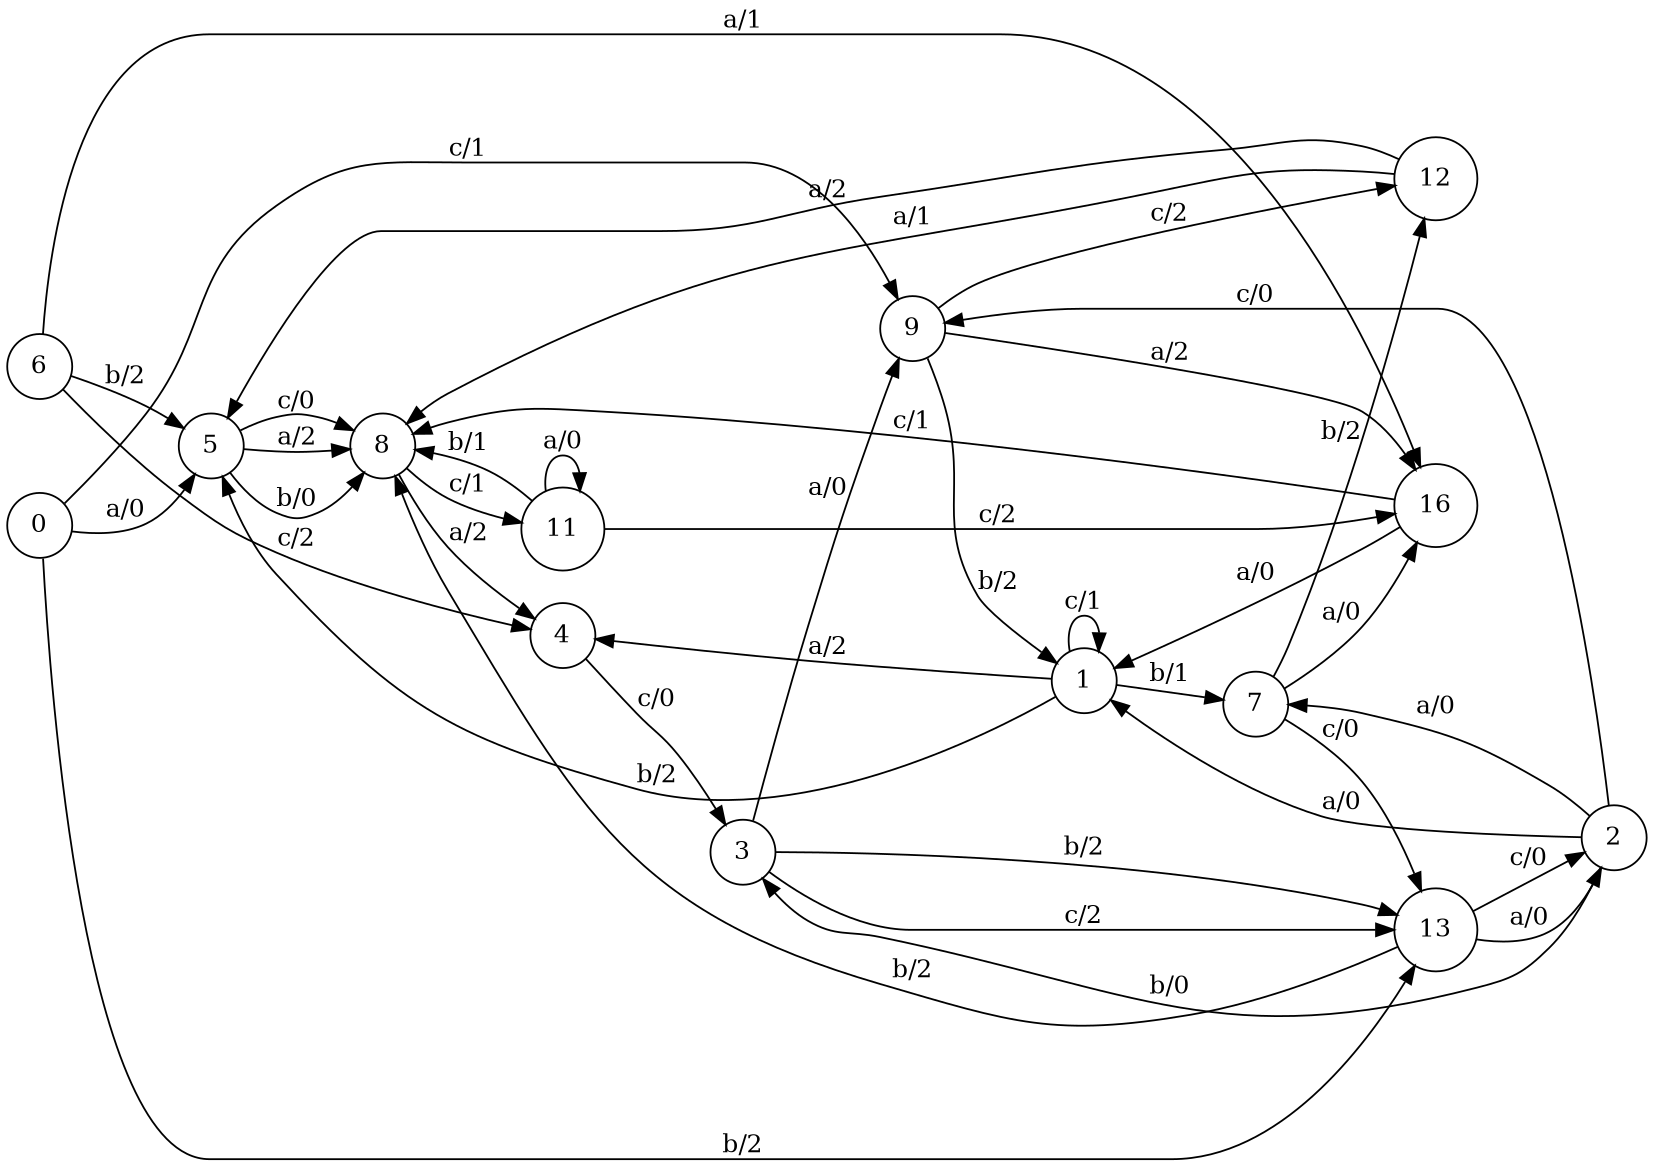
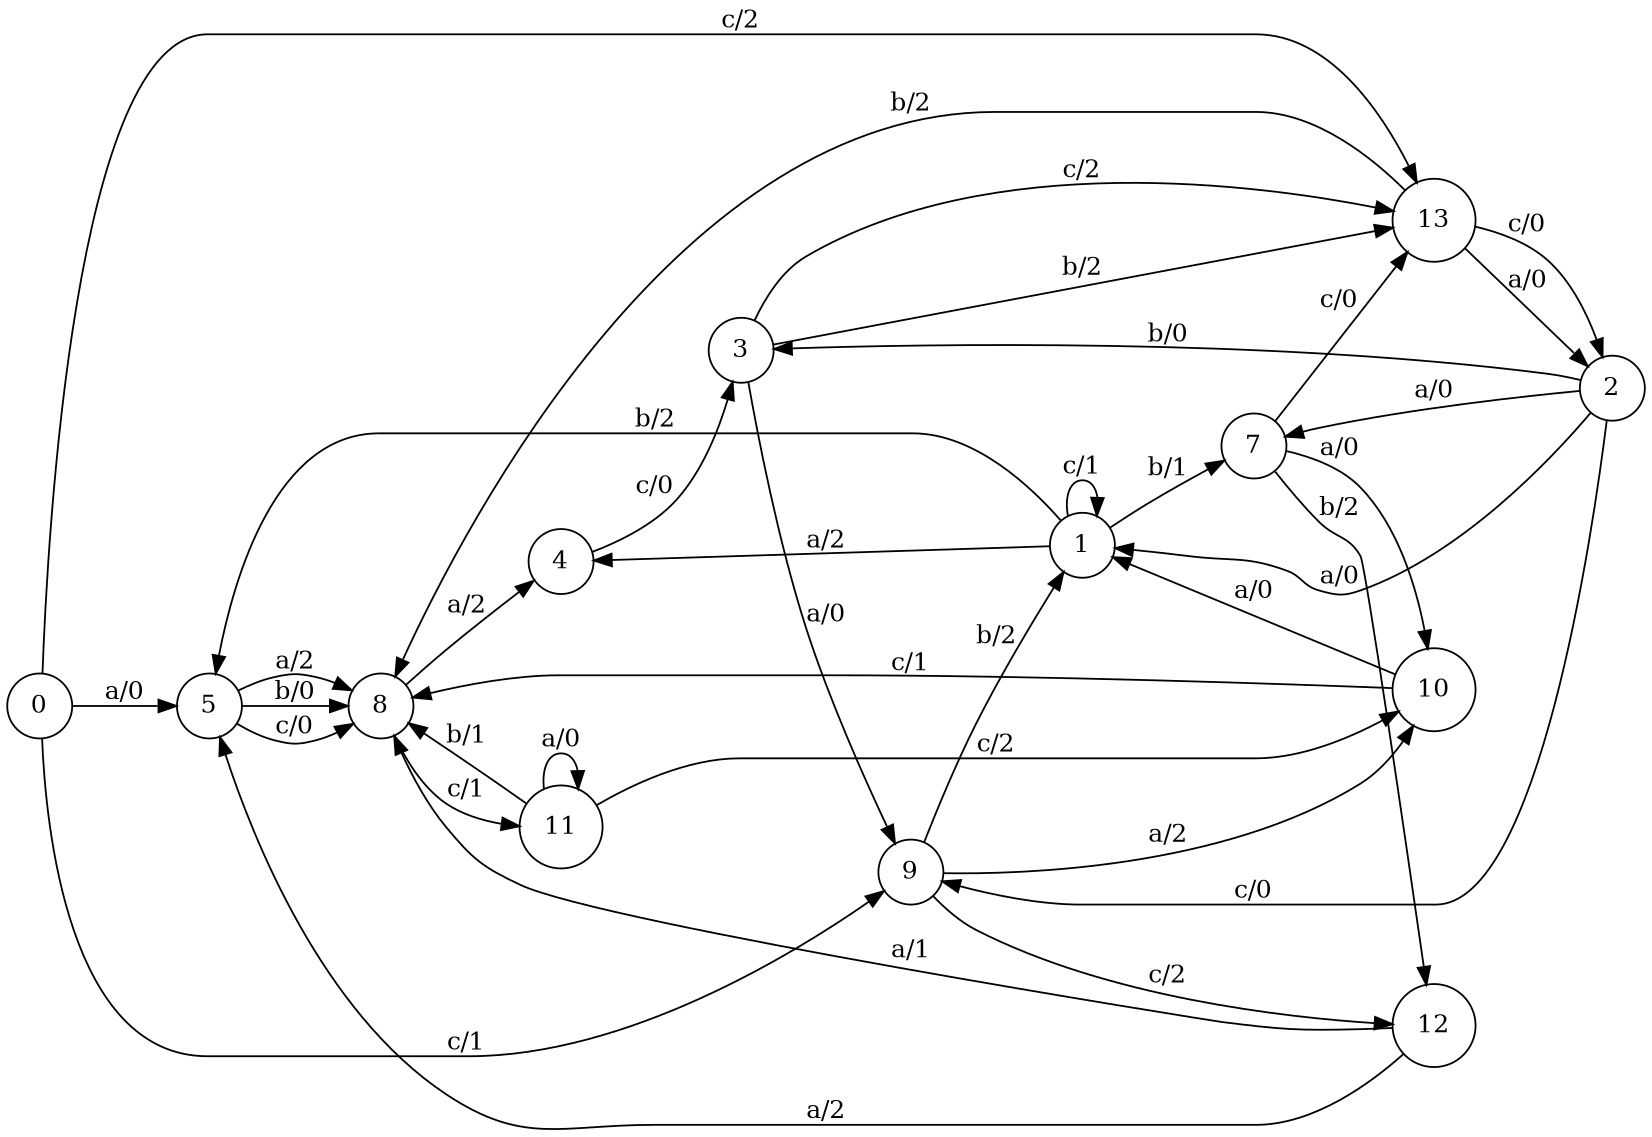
node "6": removed
node "16": label "16" -> "10"
edge "0" -> "13": label "b/2" -> "c/2"
